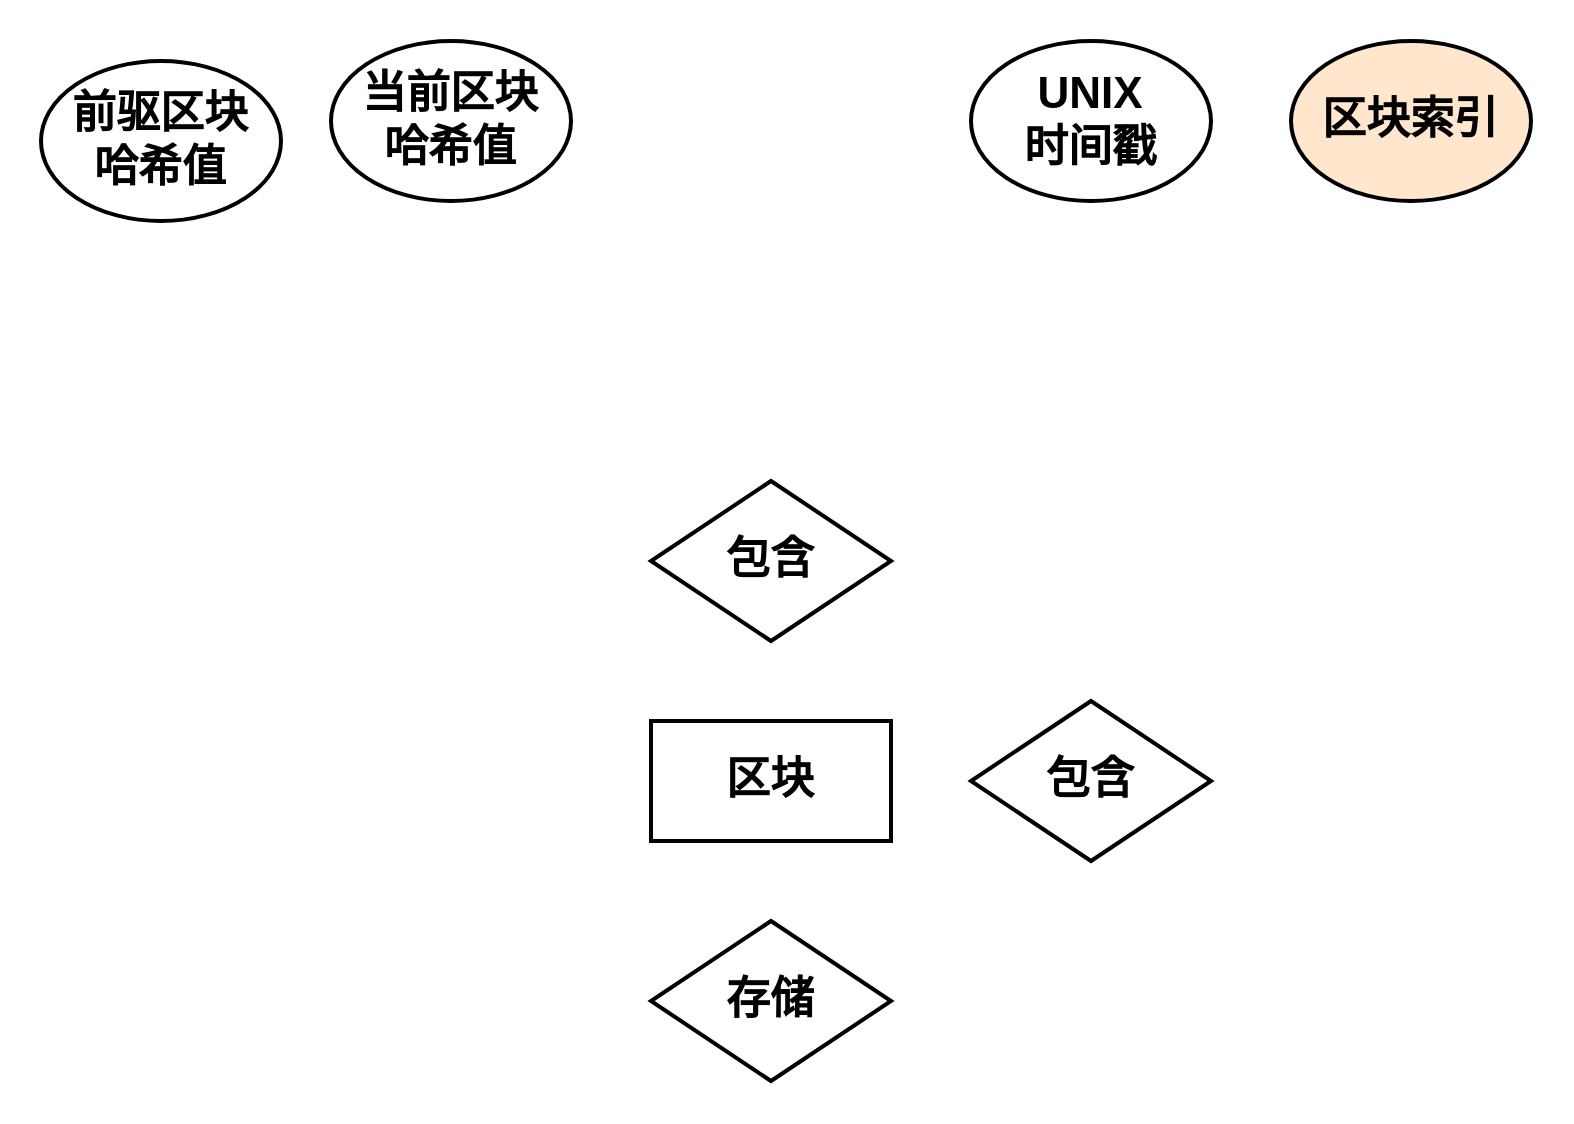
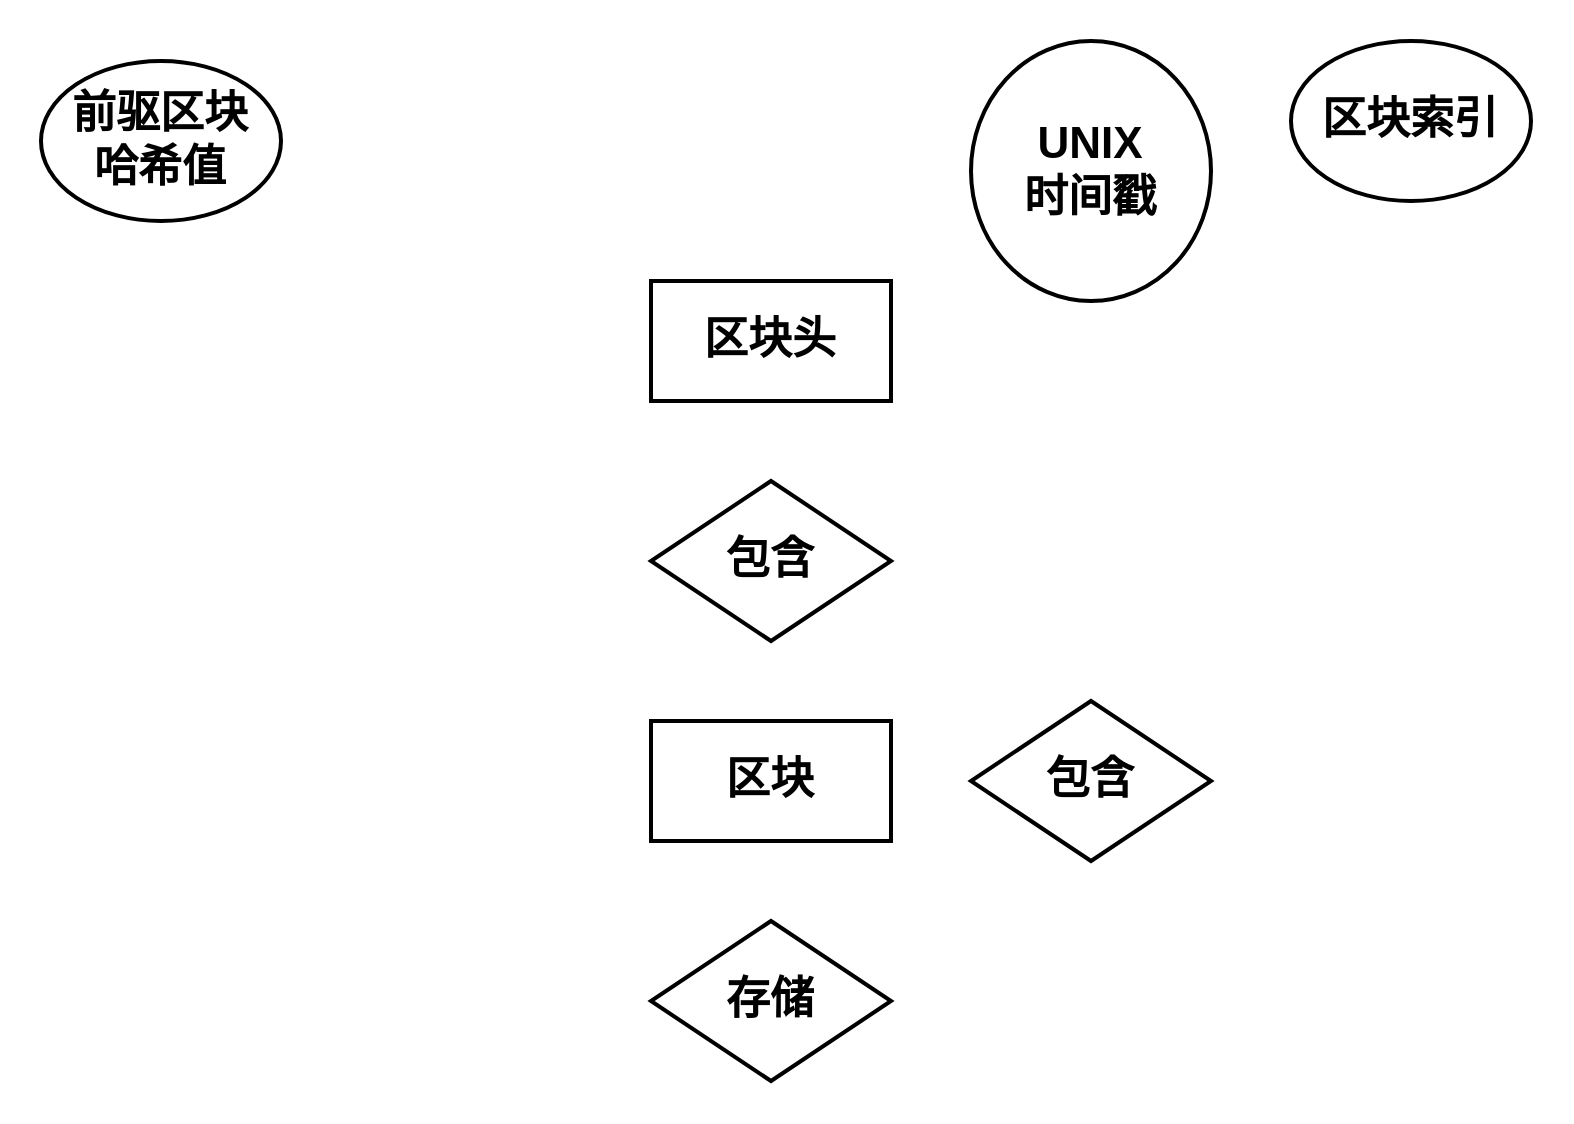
node "当前区块 哈希值": removed
node "UNIX 时间戳": size 240x160 -> 240x260
node "区块索引": fillcolor #ffe6cc -> #ffffff
node "区块头": added
